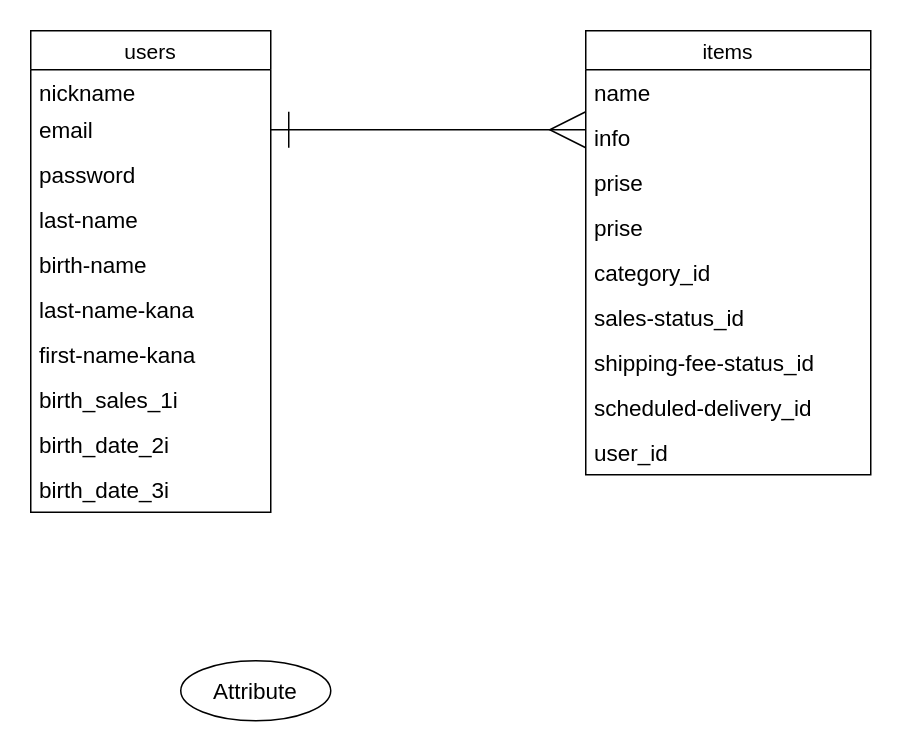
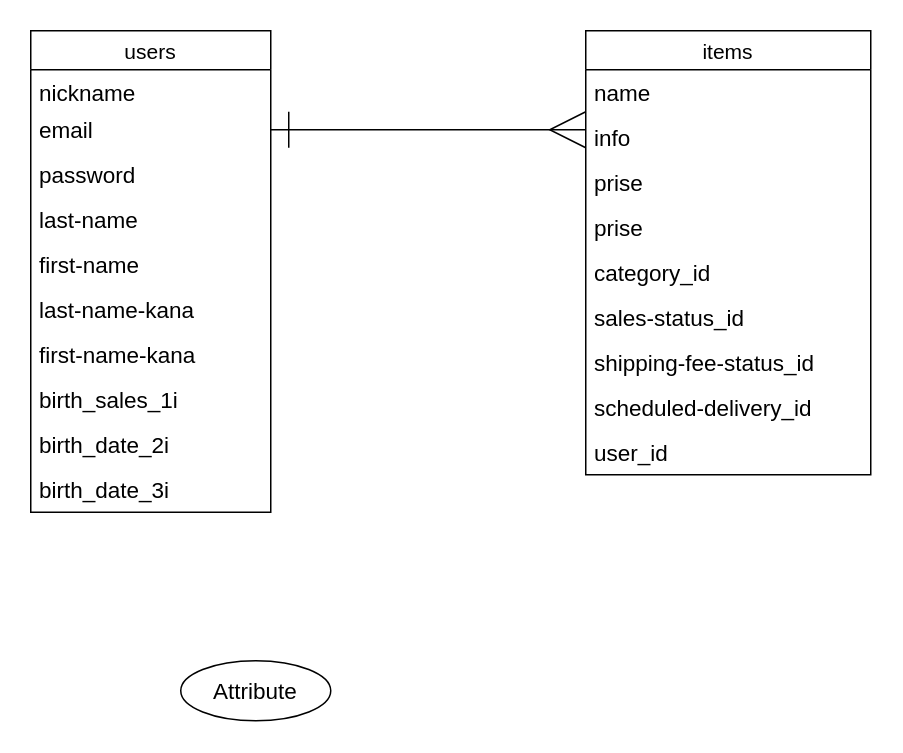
node "birth-name": label "birth-name" -> "first-name"
